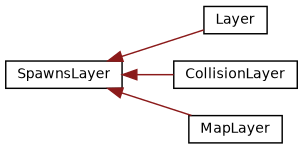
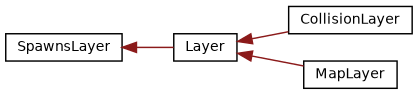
edge "CollisionLayer" -> "SpawnsLayer": now "CollisionLayer" -> "Layer"
edge "MapLayer" -> "SpawnsLayer": now "MapLayer" -> "Layer"
